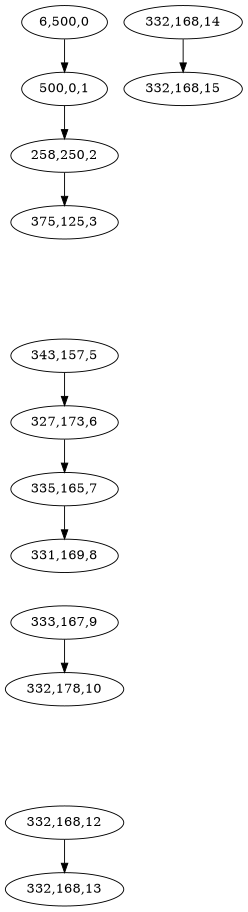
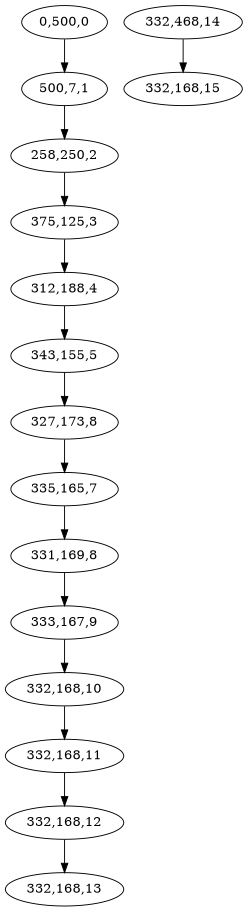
node "6,500,0": label "6,500,0" -> "0,500,0"
node "332,168,14": label "332,168,14" -> "332,468,14"
node "500,0,1": label "500,0,1" -> "500,7,1"
node "312,188,4": added
node "343,157,5": label "343,157,5" -> "343,155,5"
node "327,173,6": label "327,173,6" -> "327,173,8"
edge "331,169,8" -> "333,167,9": added
node "332,178,10": label "332,178,10" -> "332,168,10"
node "332,168,11": added
